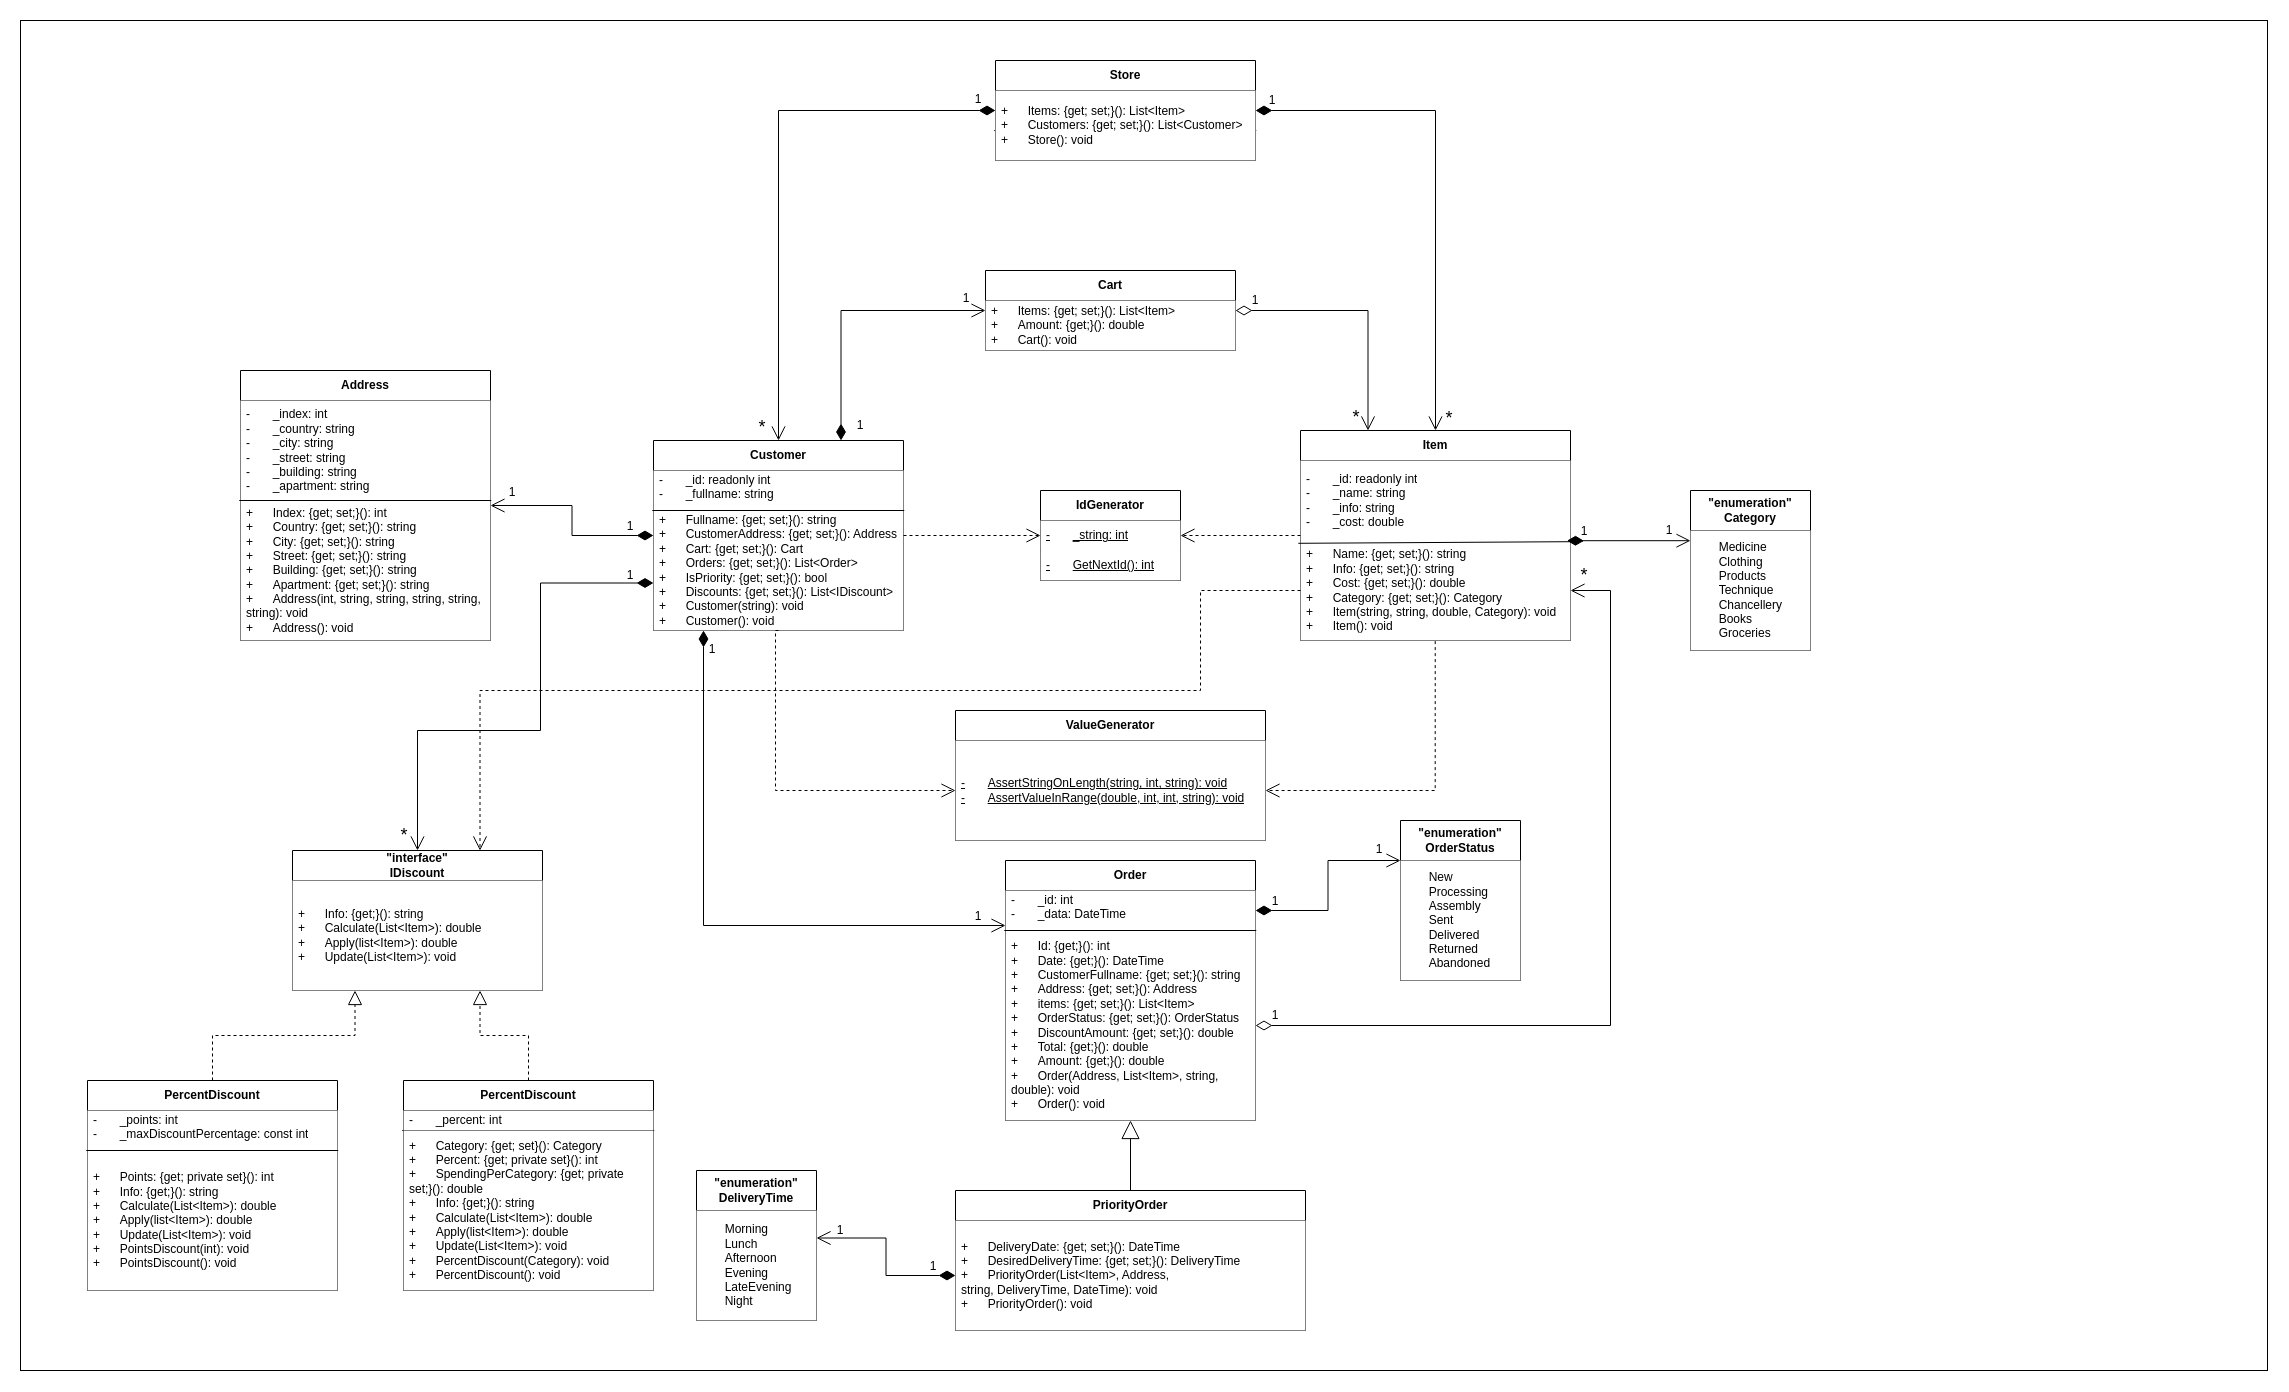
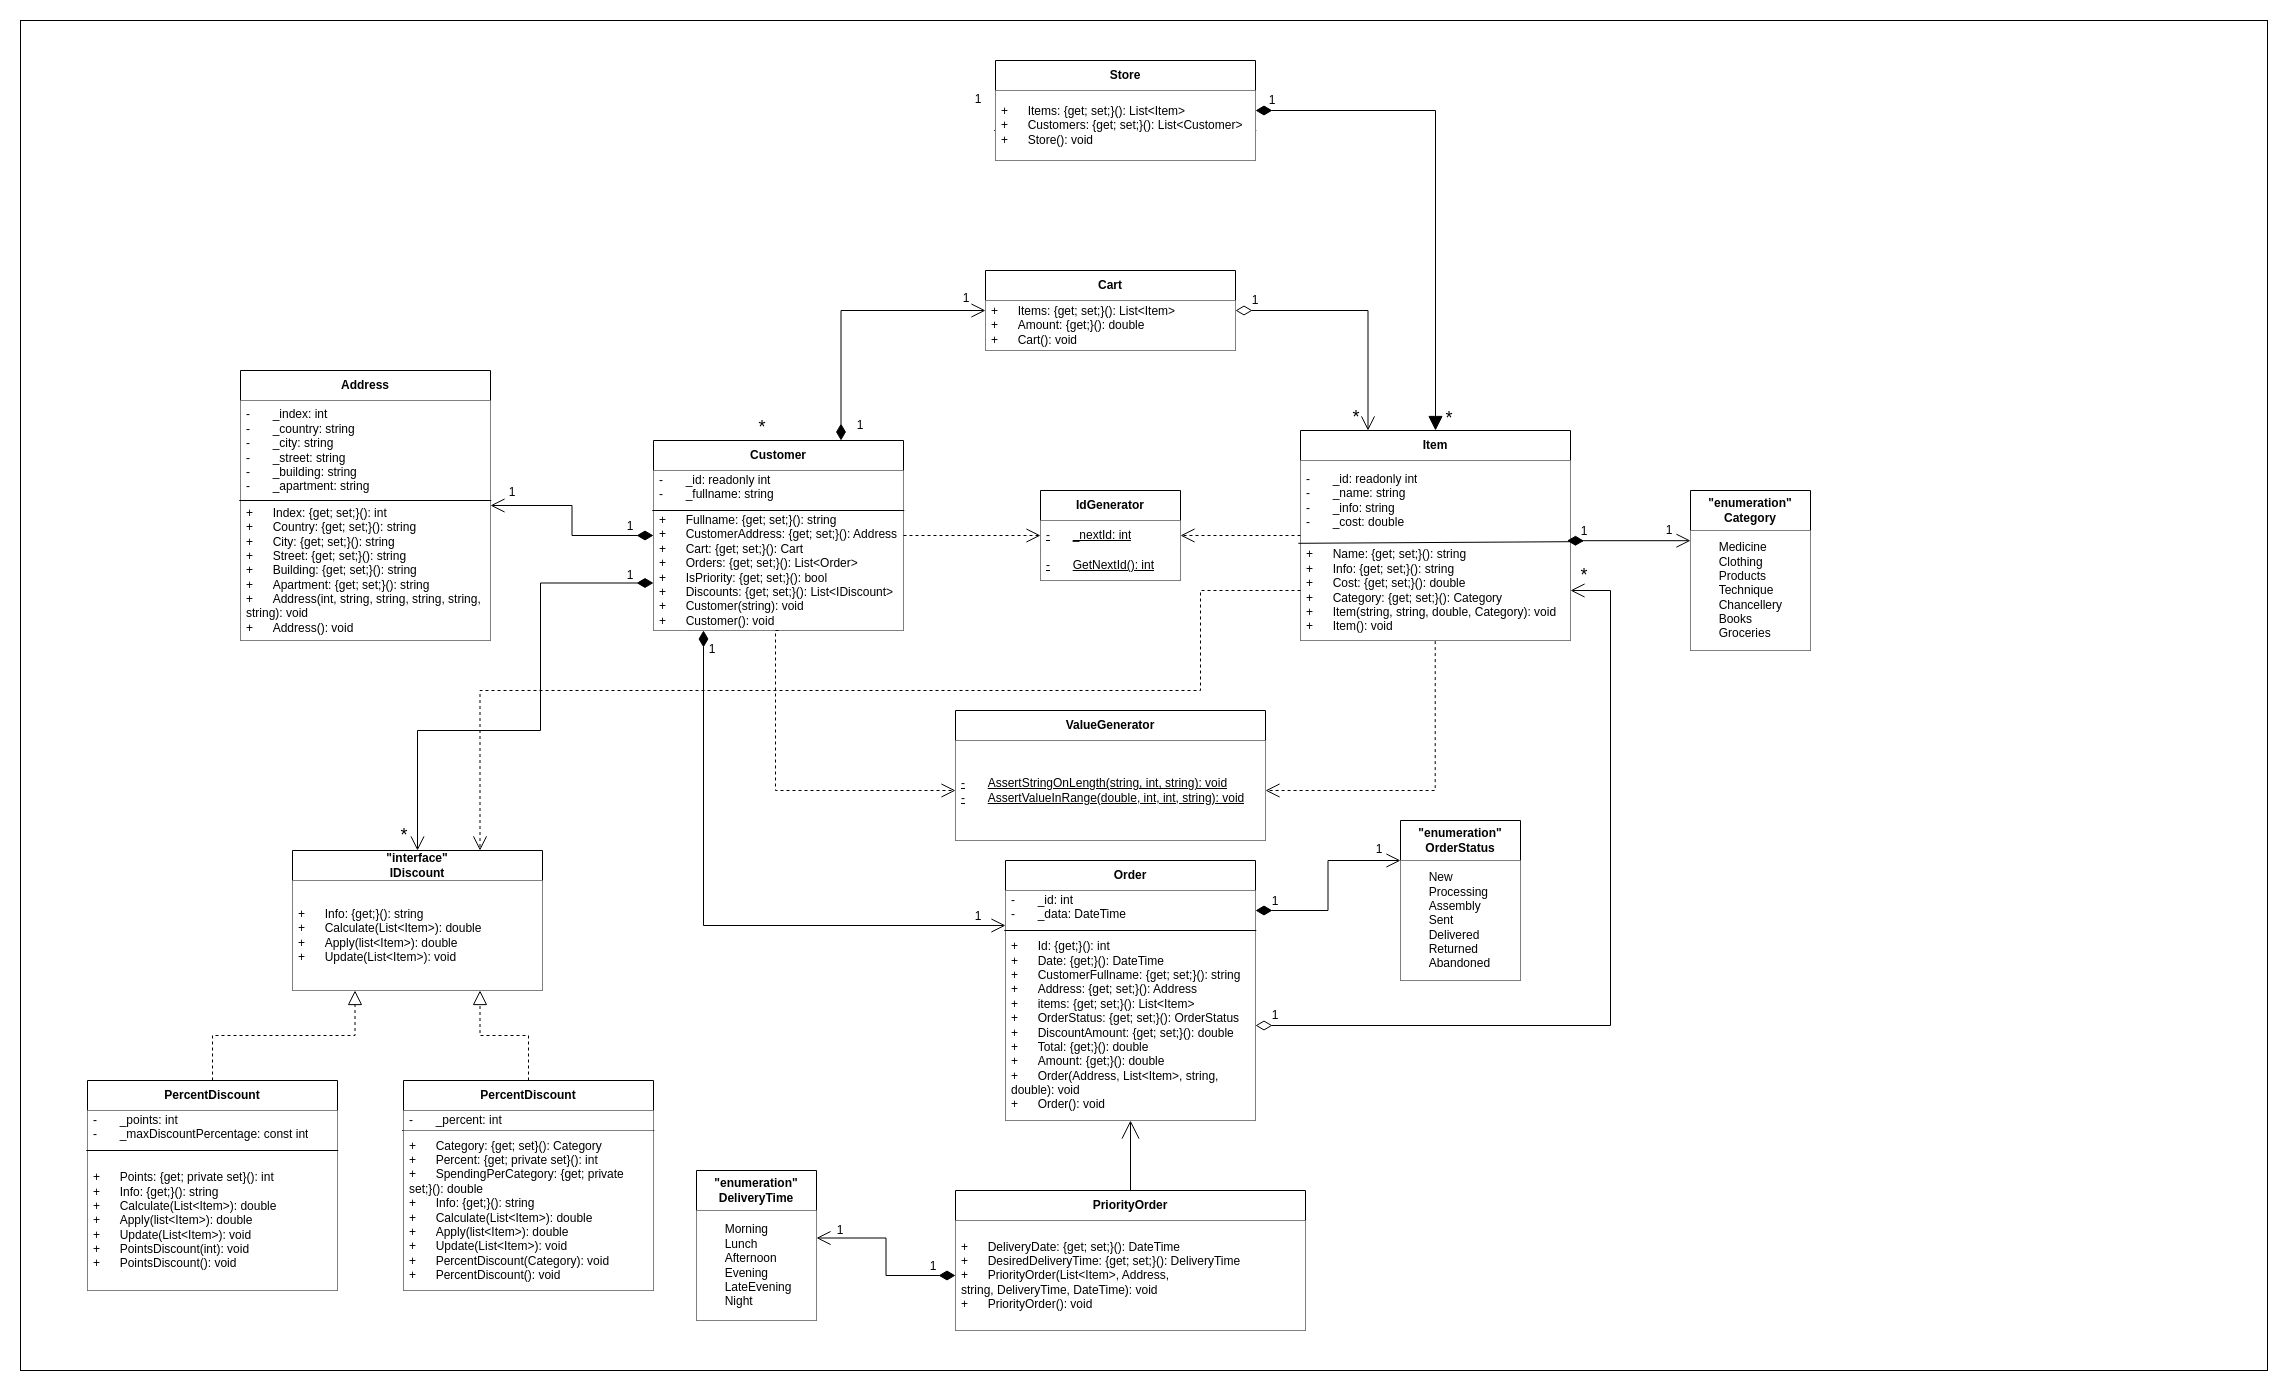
edge "Store" -- "Customer": removed
edge "Store" -- "Item": arrowhead open -> block
node "- _string: int": label "- _string: int" -> "- _nextId: int"
edge "PriorityOrder" -> "Order": arrowhead block -> open
